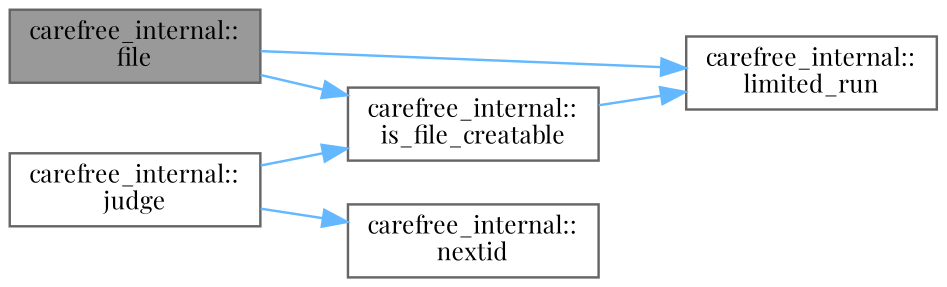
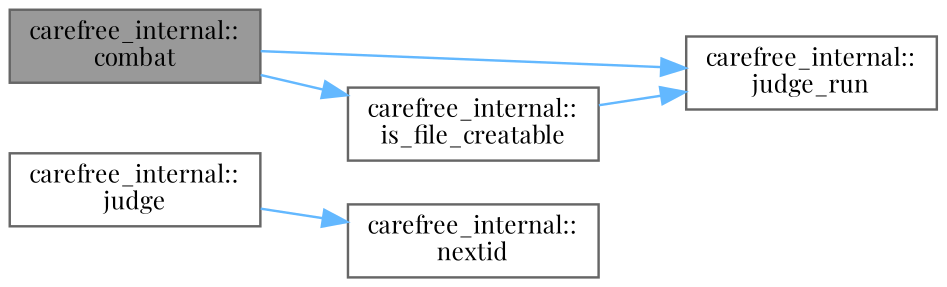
node "carefree_internal:: file": label "carefree_internal:: file" -> "carefree_internal:: combat"
node "carefree_internal:: limited_run": label "carefree_internal:: limited_run" -> "carefree_internal:: judge_run"
edge "carefree_internal:: judge" -> "carefree_internal:: is_file_creatable": removed
